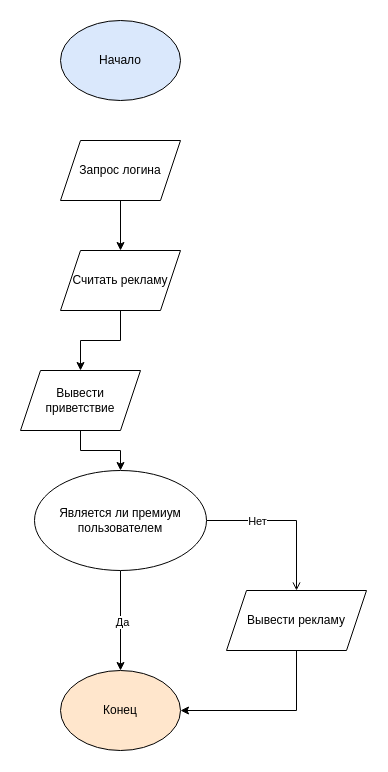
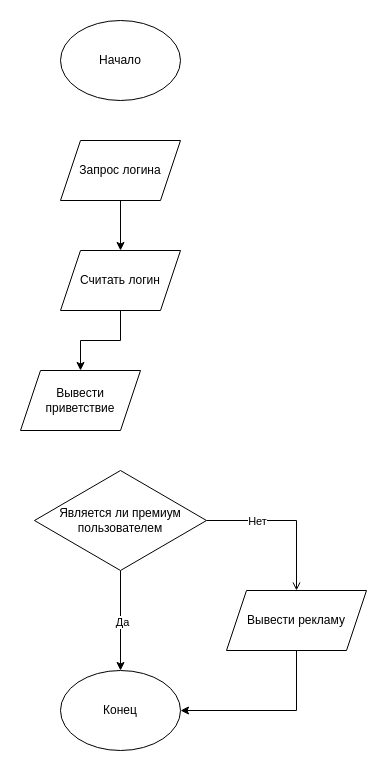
node "Начало": fillcolor #dae8fc -> #ffffff
node "Считать рекламу": label "Считать рекламу" -> "Считать логин"
edge "Вывести приветствие" -> "Является ли премиум пользователем": removed
node "Является ли премиум пользователем": shape ellipse -> diamond
node "Конец": fillcolor #ffe6cc -> #ffffff
